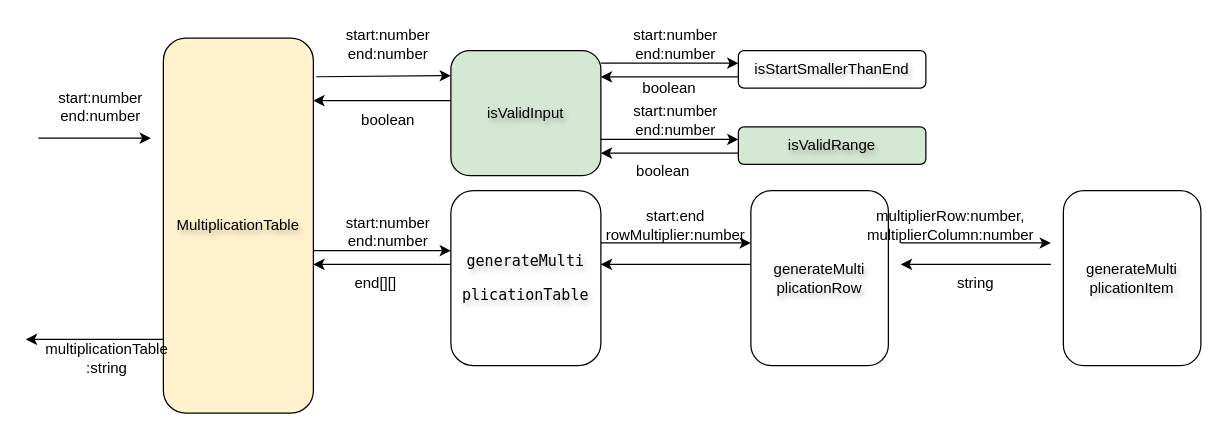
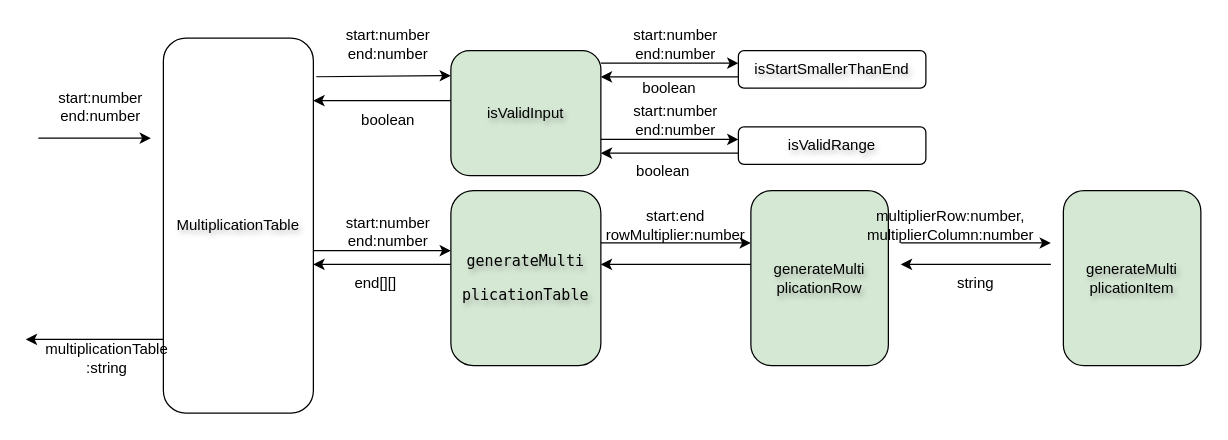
node "isValidRange": fillcolor #d5e8d4 -> #ffffff
node "MultiplicationTable": fillcolor #fff2cc -> #ffffff
node "generateMultiplicationTable": fillcolor #ffffff -> #d5e8d4
node "generateMulti plicationRow": fillcolor #ffffff -> #d5e8d4
node "generateMulti plicationItem": fillcolor #ffffff -> #d5e8d4
